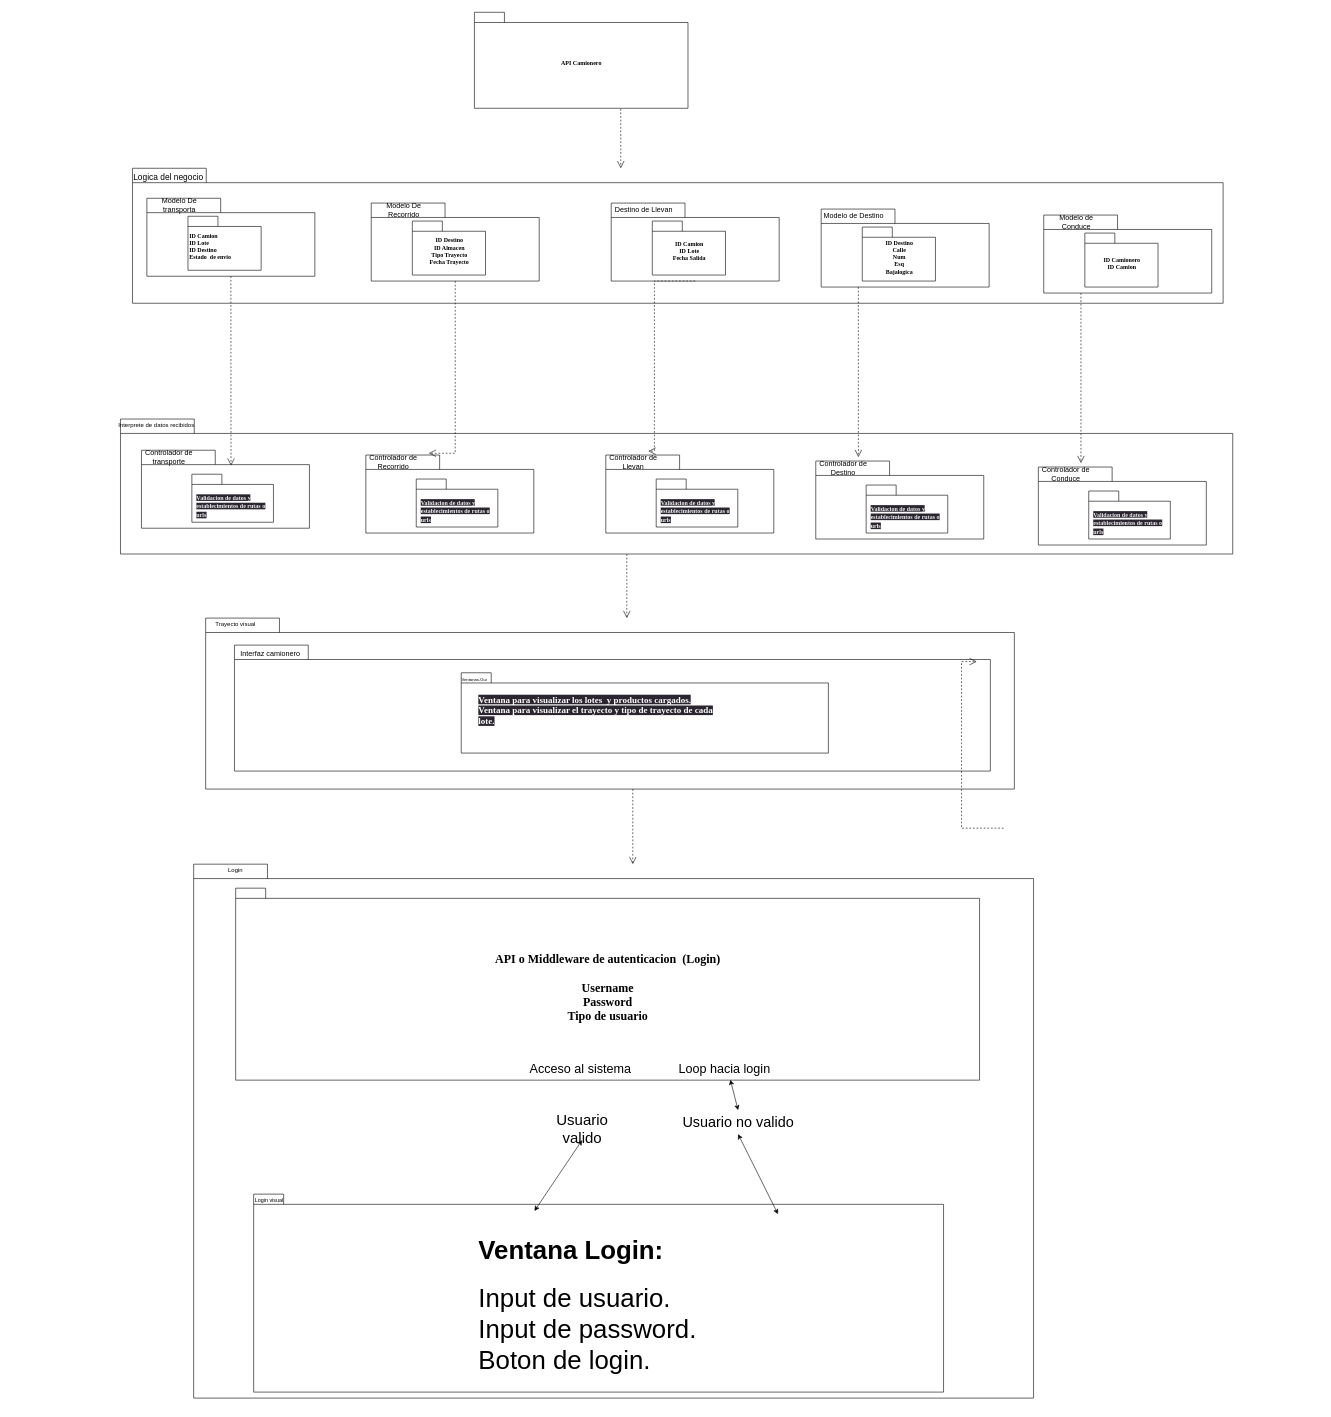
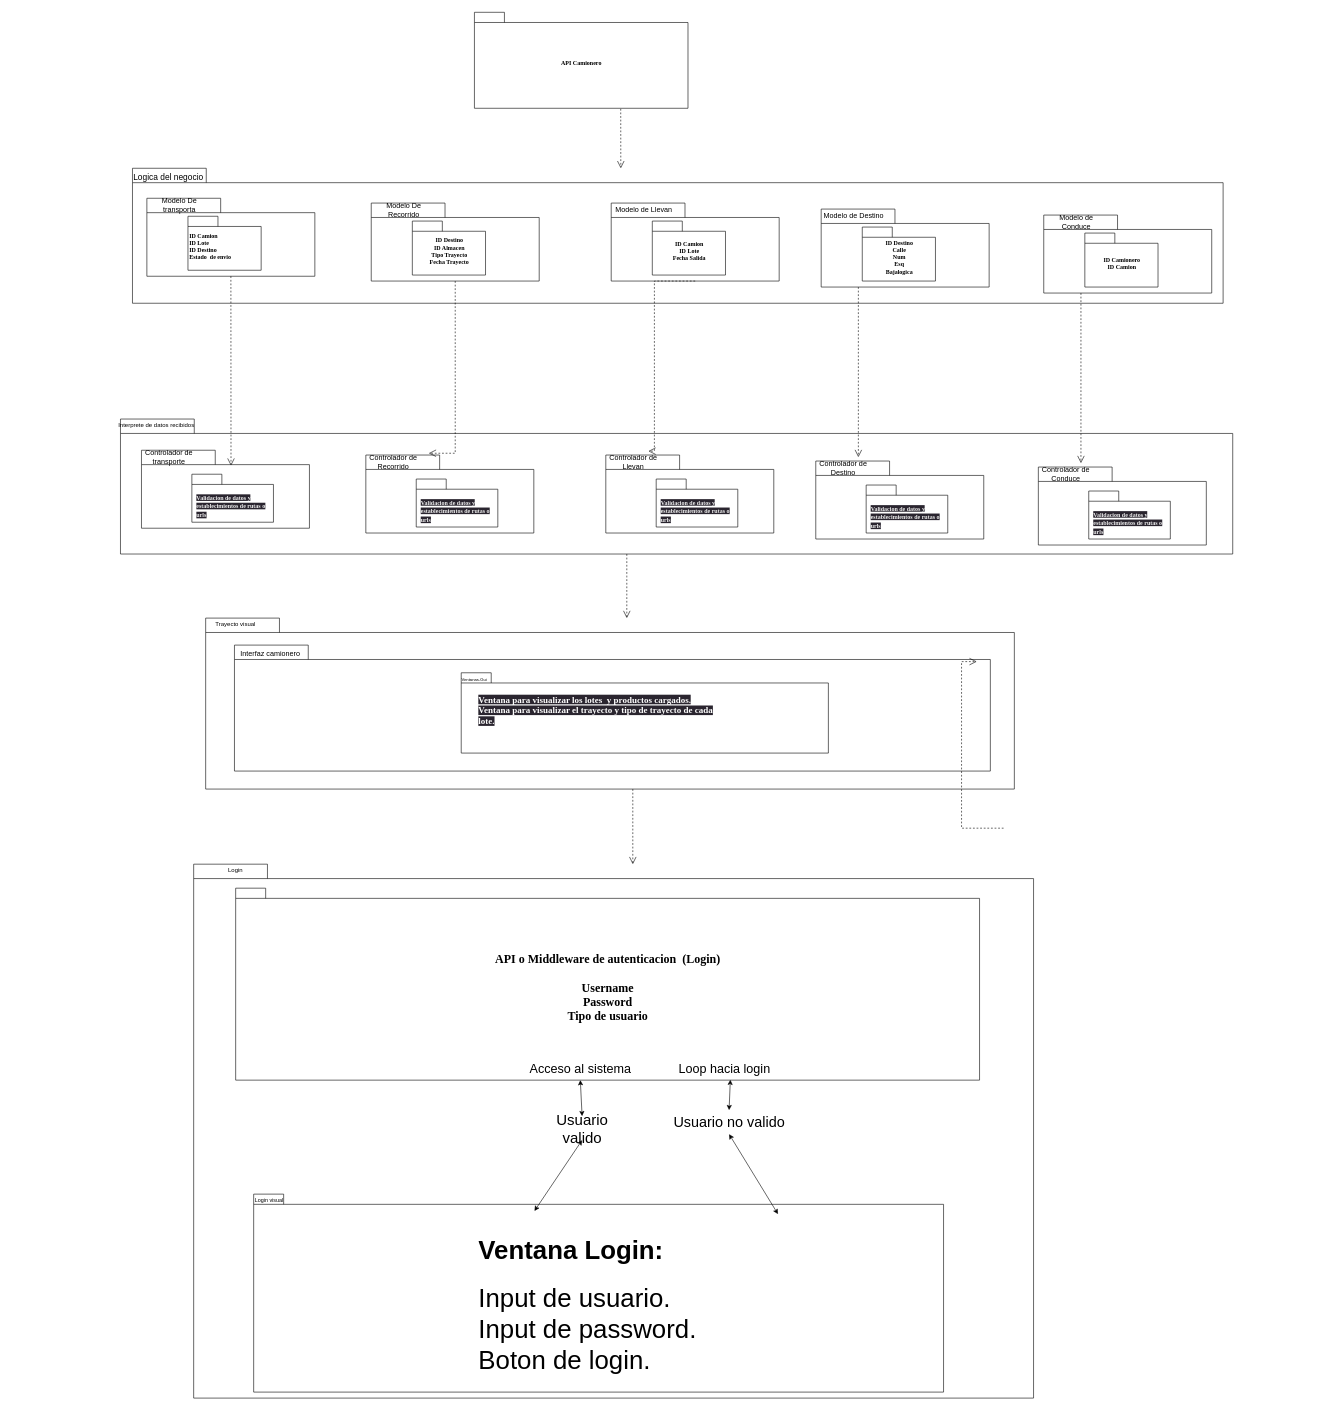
node "Destino de Llevan": label "Destino de Llevan" -> "Modelo de Llevan"
edge "Acceso al sistema" -- "Usuario valido": added
node "Usuario no valido": moved (738, 1122) -> (729, 1122)
